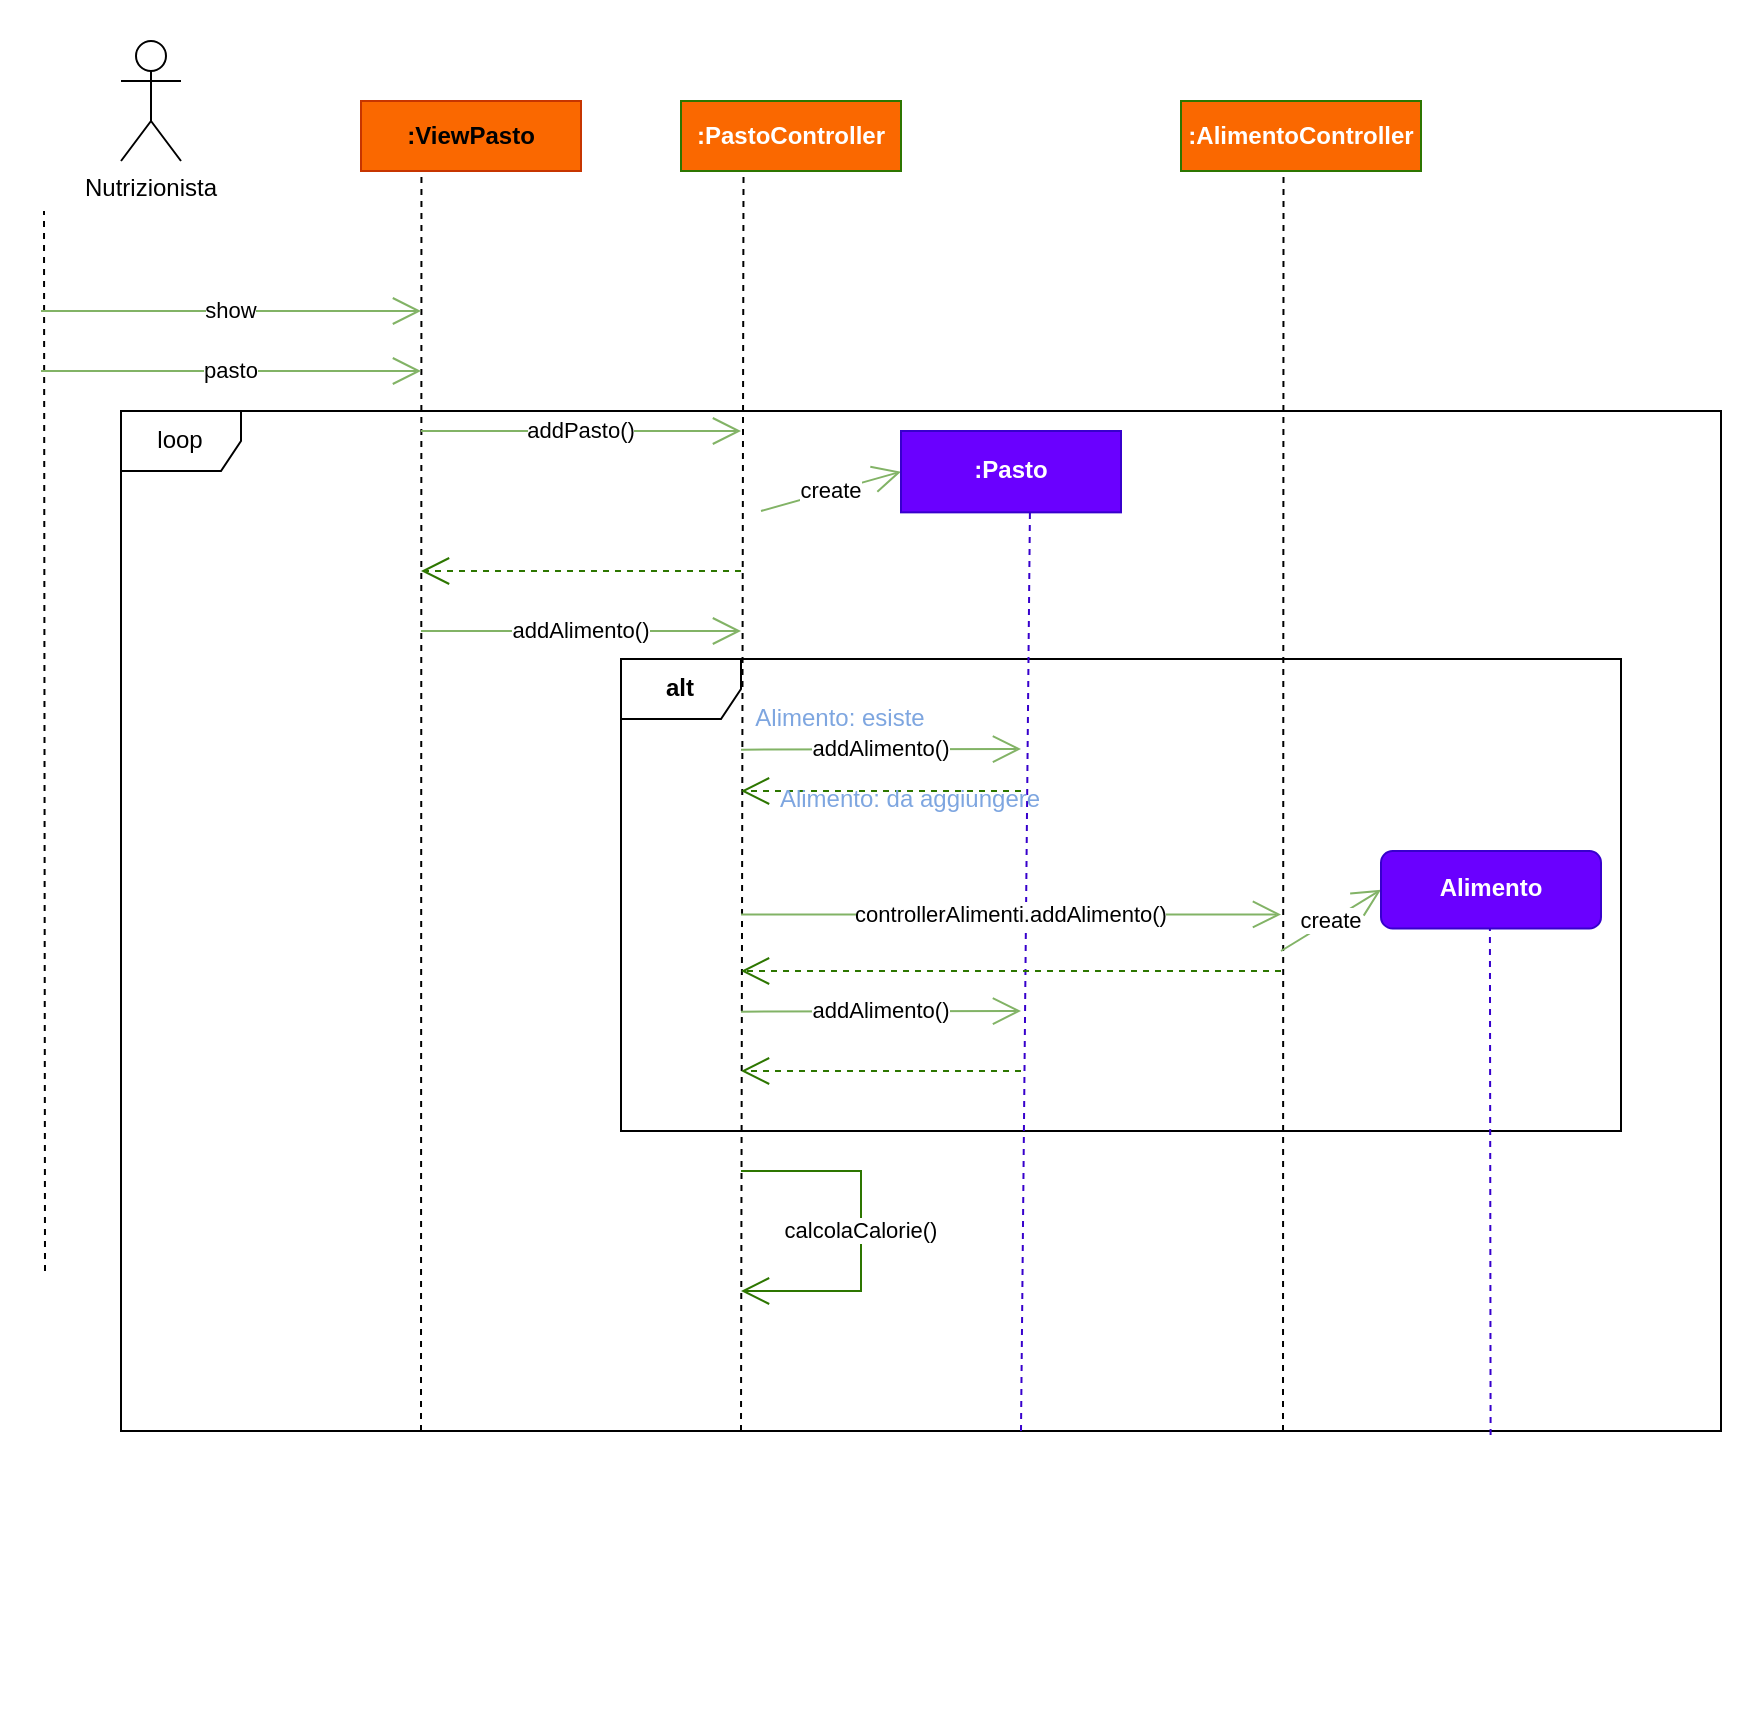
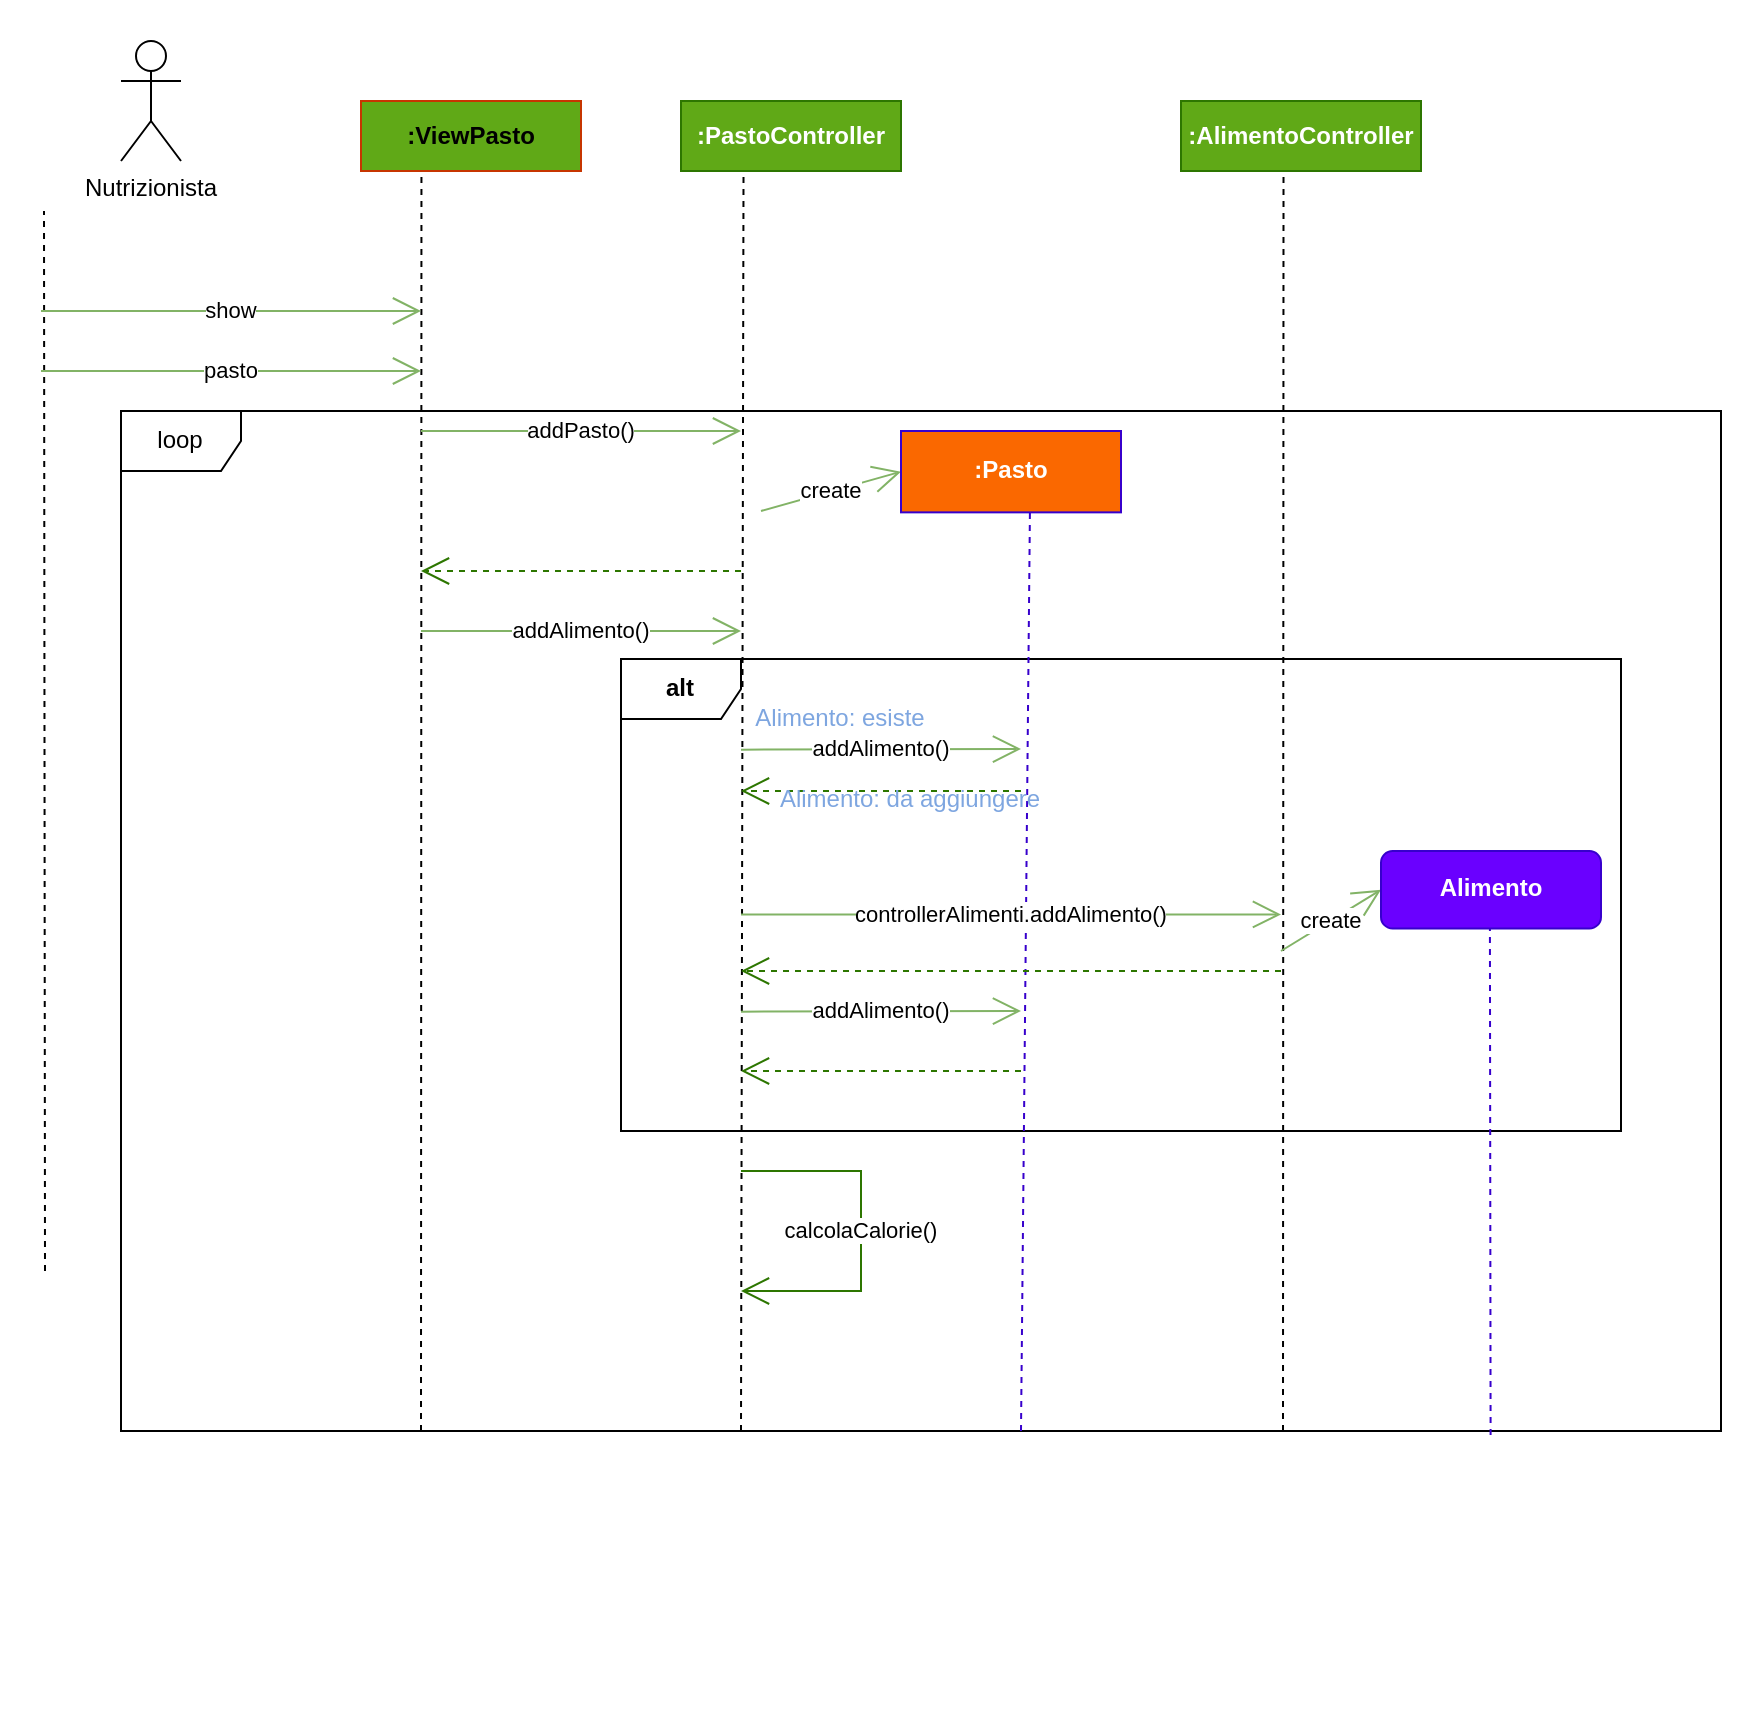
node ":ViewPasto": fillcolor #fa6800 -> #60a917
node ":PastoController": fillcolor #fa6800 -> #60a917
node ":AlimentoController": fillcolor #fa6800 -> #60a917
node ":Pasto": fillcolor #6a00ff -> #fa6800
